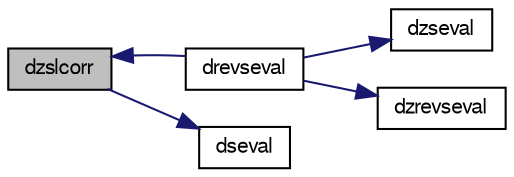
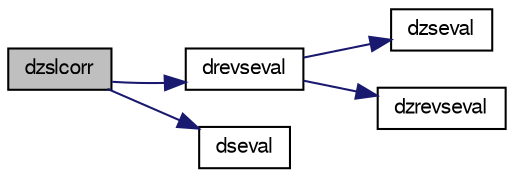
edge "drevseval" -> "dzslcorr": reversed
